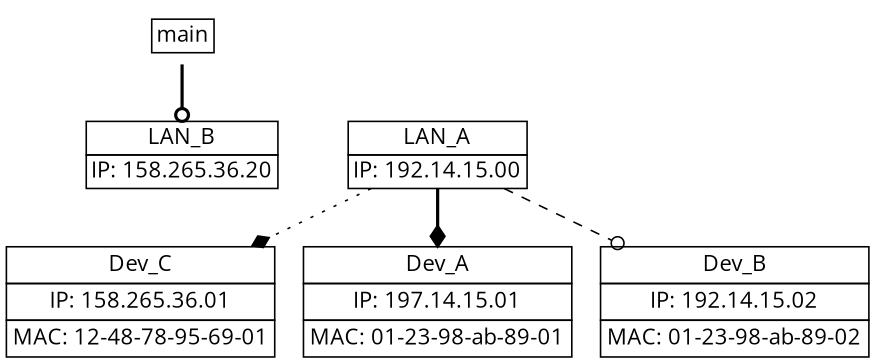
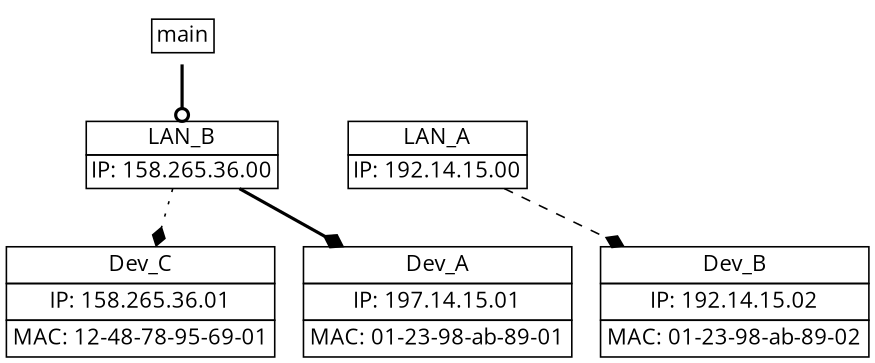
node "LAN_B": text "IP: 158.265.36.20" -> "IP: 158.265.36.00"
edge "LAN_A" -> "Dev_A": now "LAN_B" -> "Dev_A"
edge "LAN_A" -> "Dev_C": now "LAN_B" -> "Dev_C"
edge "LAN_A" -> "Dev_B": arrowhead odot -> diamond
